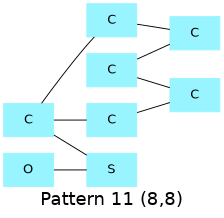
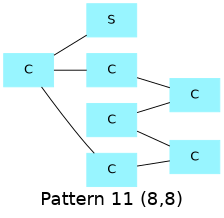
node "O": removed
